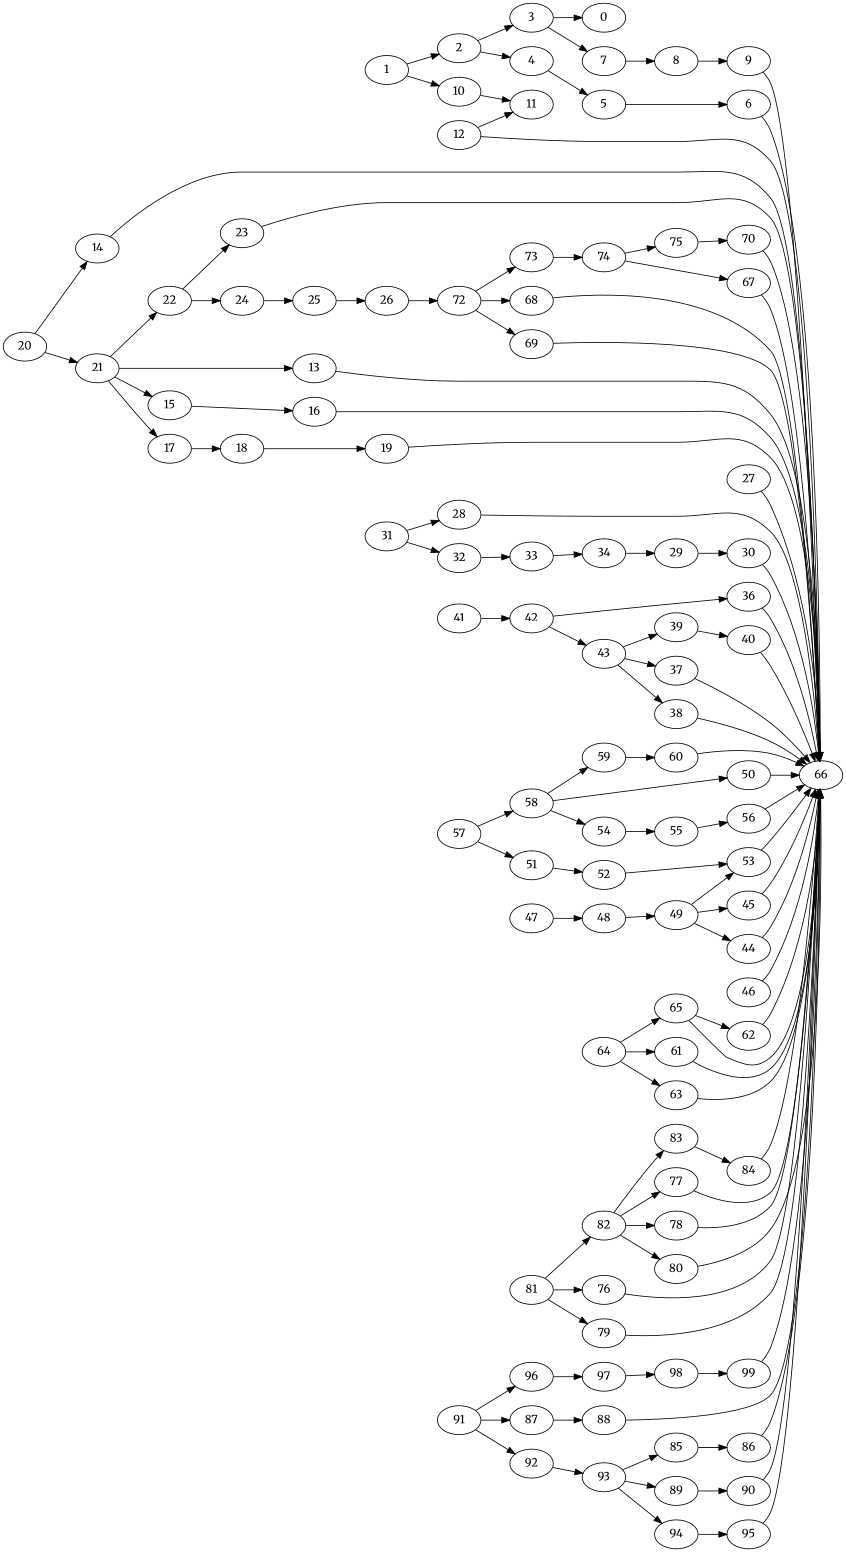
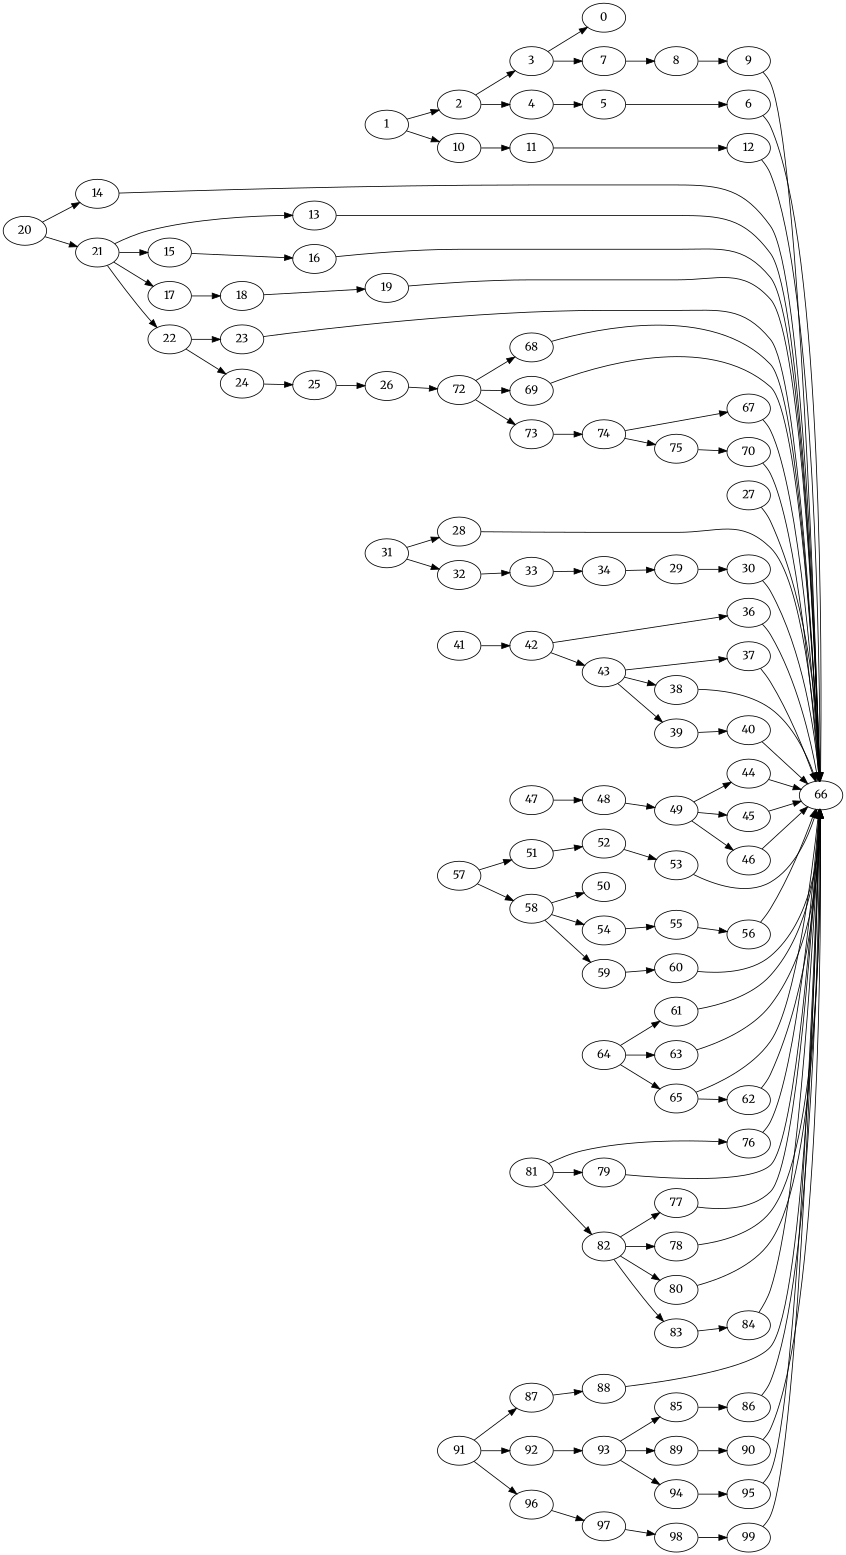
edge "12" -> "11": reversed
edge "50" -> "66": removed
edge "49" -> "53": now "49" -> "46"
